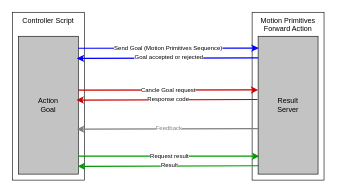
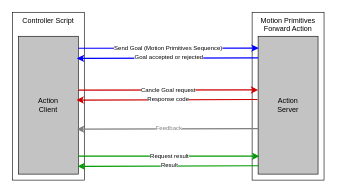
node "Action Goal": label "Action Goal" -> "Action Client"
node "Result Server": label "Result Server" -> "Action Server"
